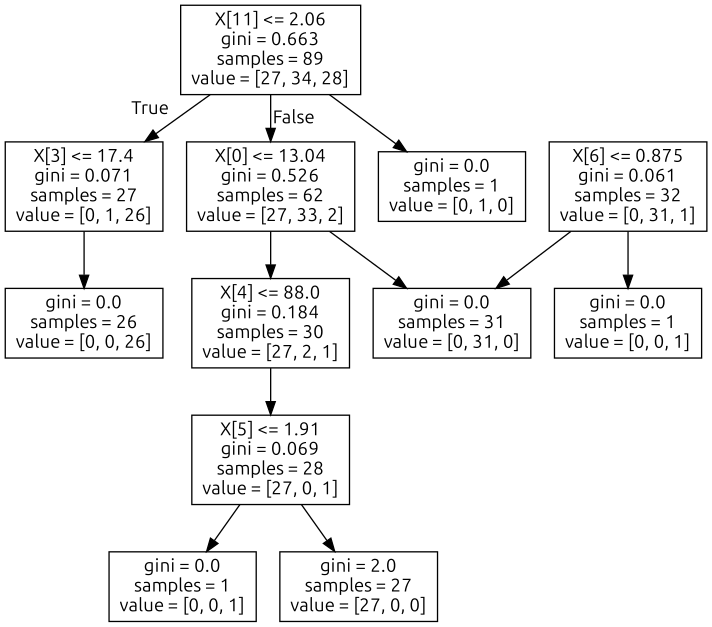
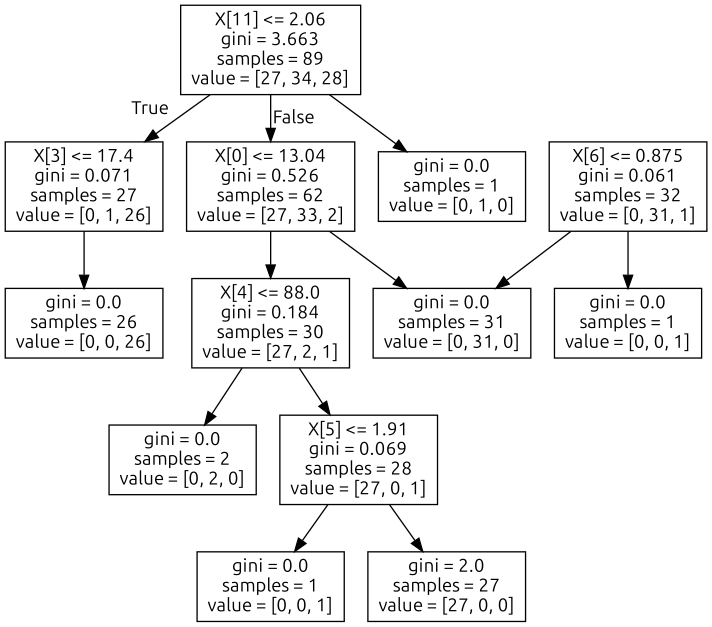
node "X[11] <= 2.06 gini = 0.663 samples = 89 value = [27, 34, 28]": label "X[11] <= 2.06 gini = 0.663 samples = 89 value = [27, 34, 28]" -> "X[11] <= 2.06 gini = 3.663 samples = 89 value = [27, 34, 28]"
node "gini = 0.0 samples = 2 value = [0, 2, 0]": added
